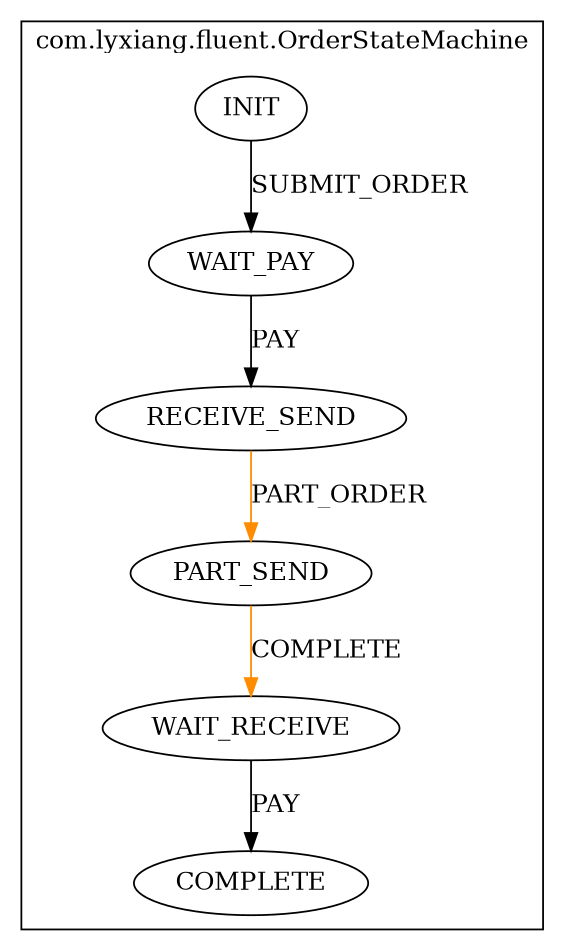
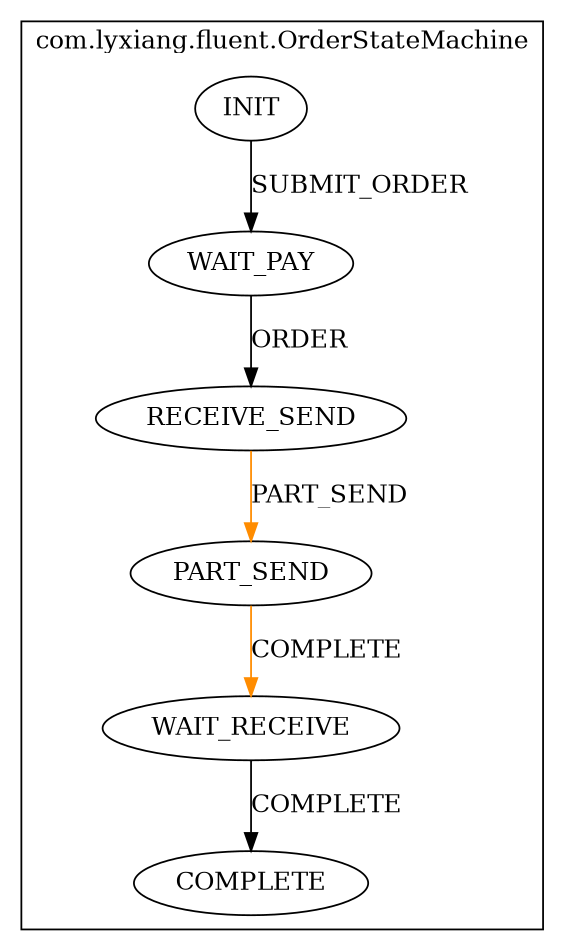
edge "WAIT_PAY" -> "RECEIVE_SEND": label "PAY" -> "ORDER"
edge "RECEIVE_SEND" -> "PART_SEND": label "PART_ORDER" -> "PART_SEND"
edge "WAIT_RECEIVE" -> "COMPLETE": label "PAY" -> "COMPLETE"
